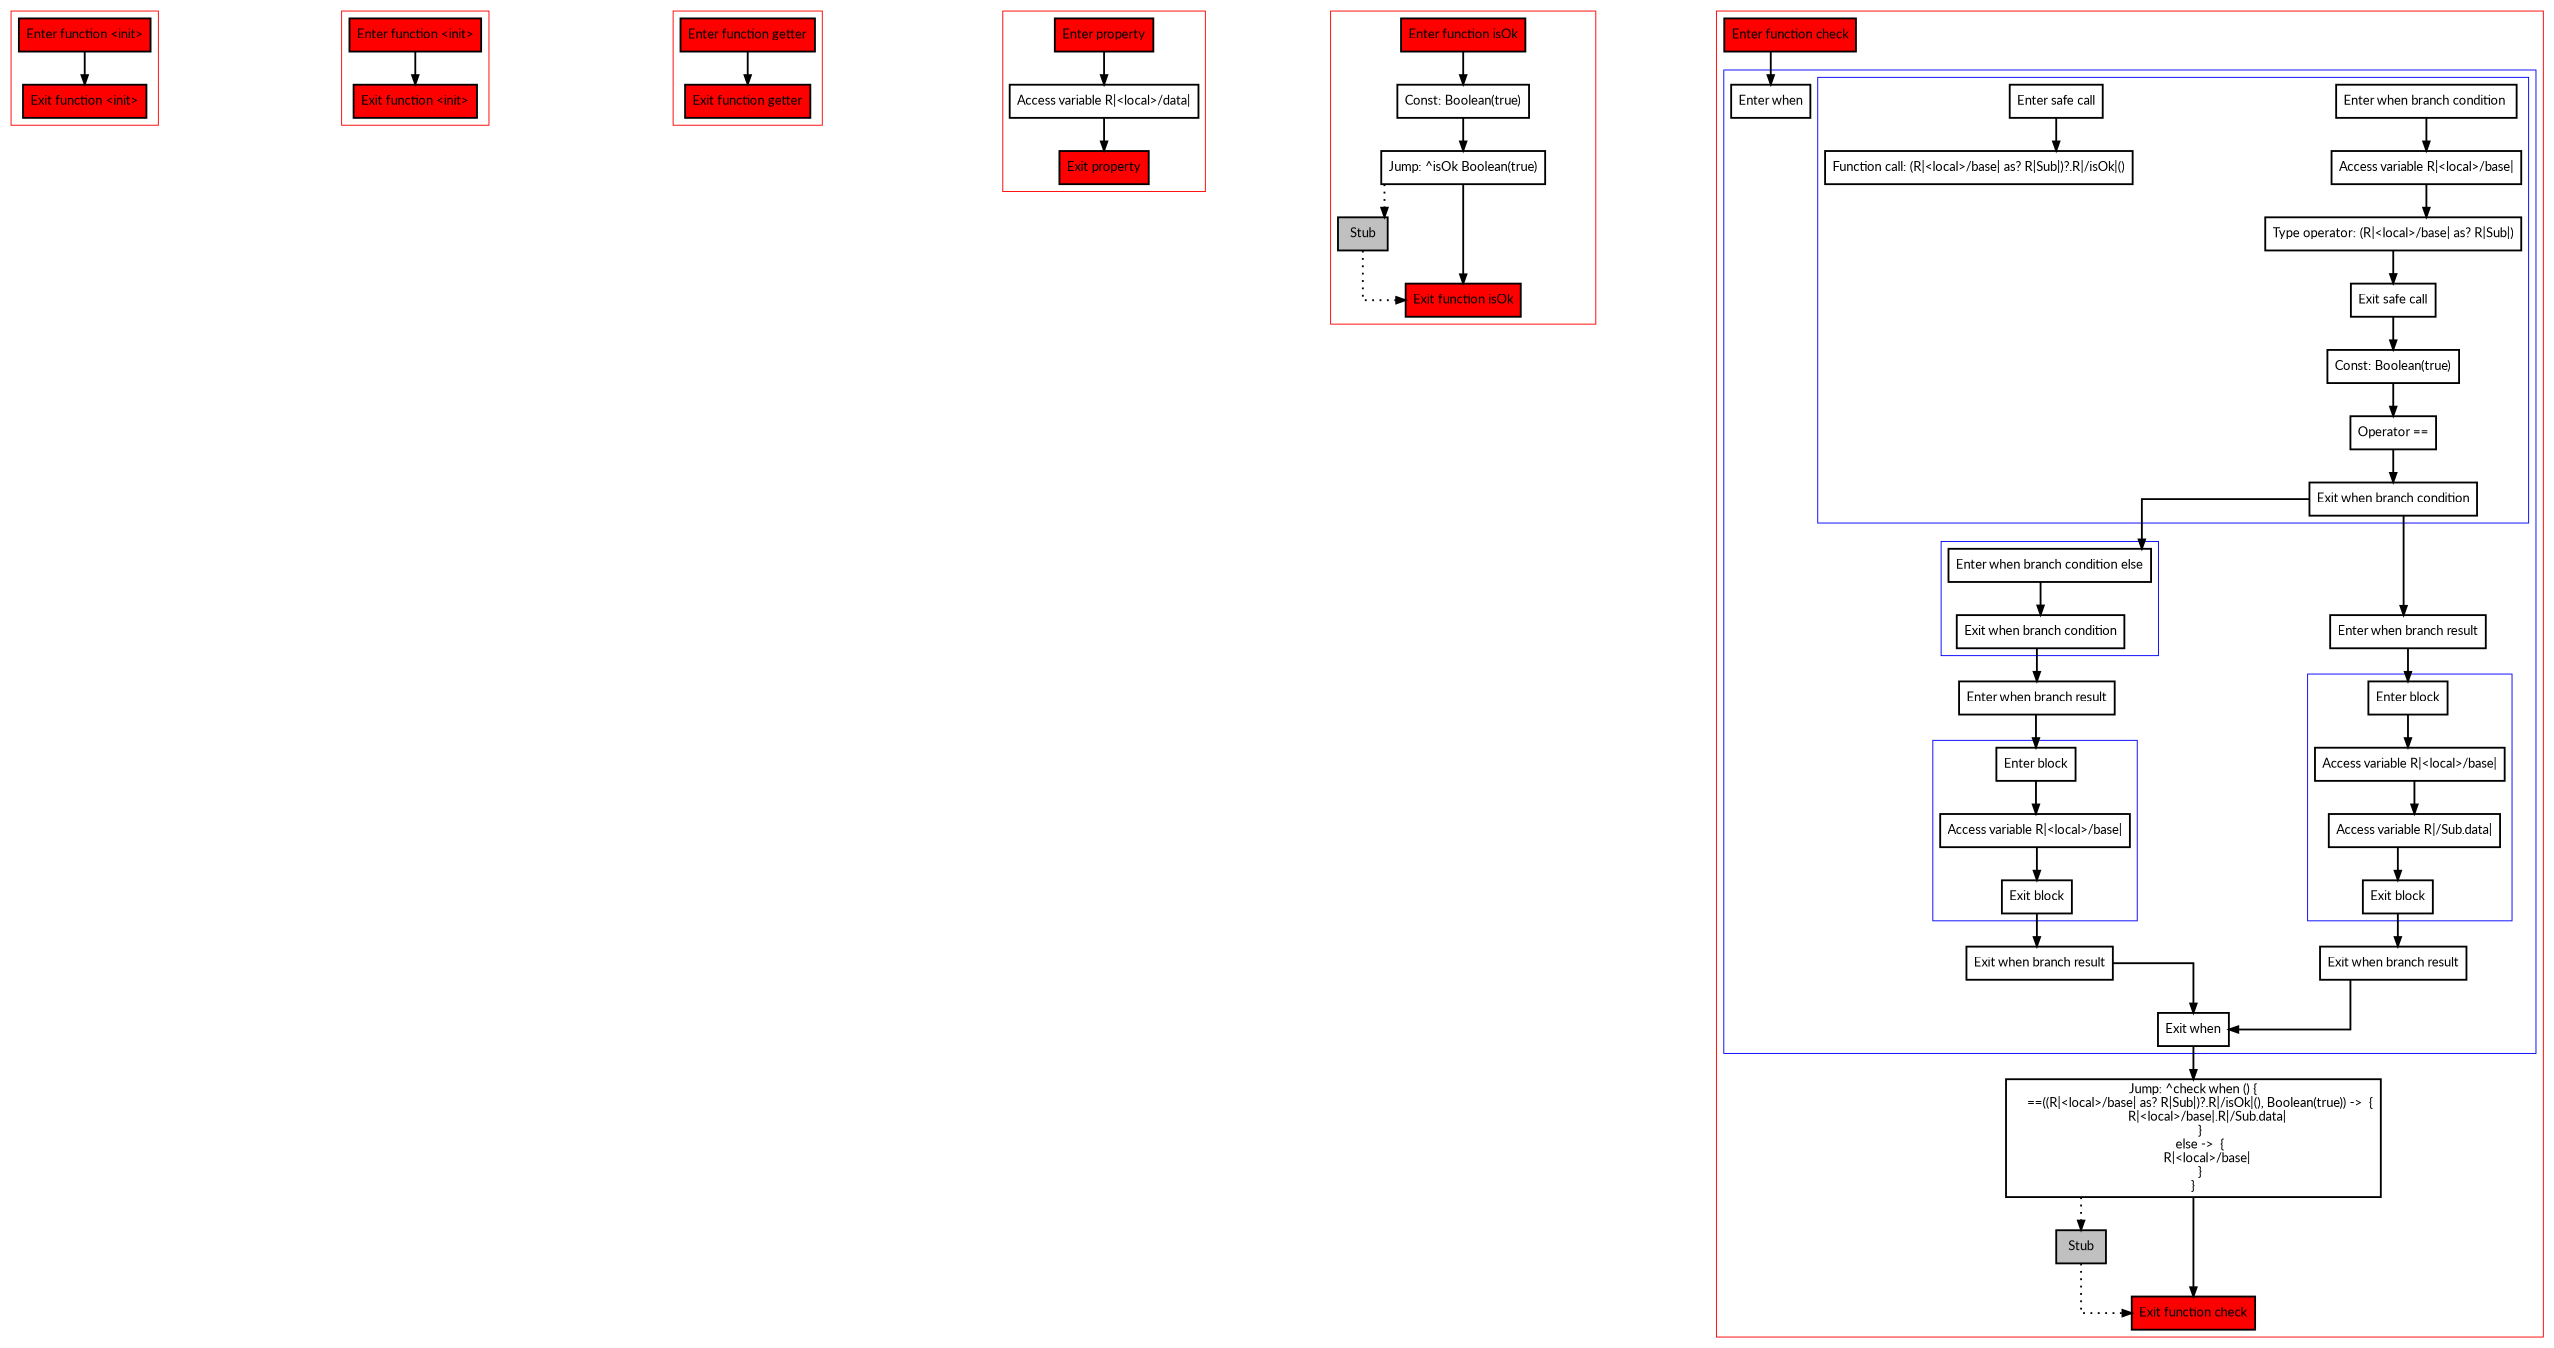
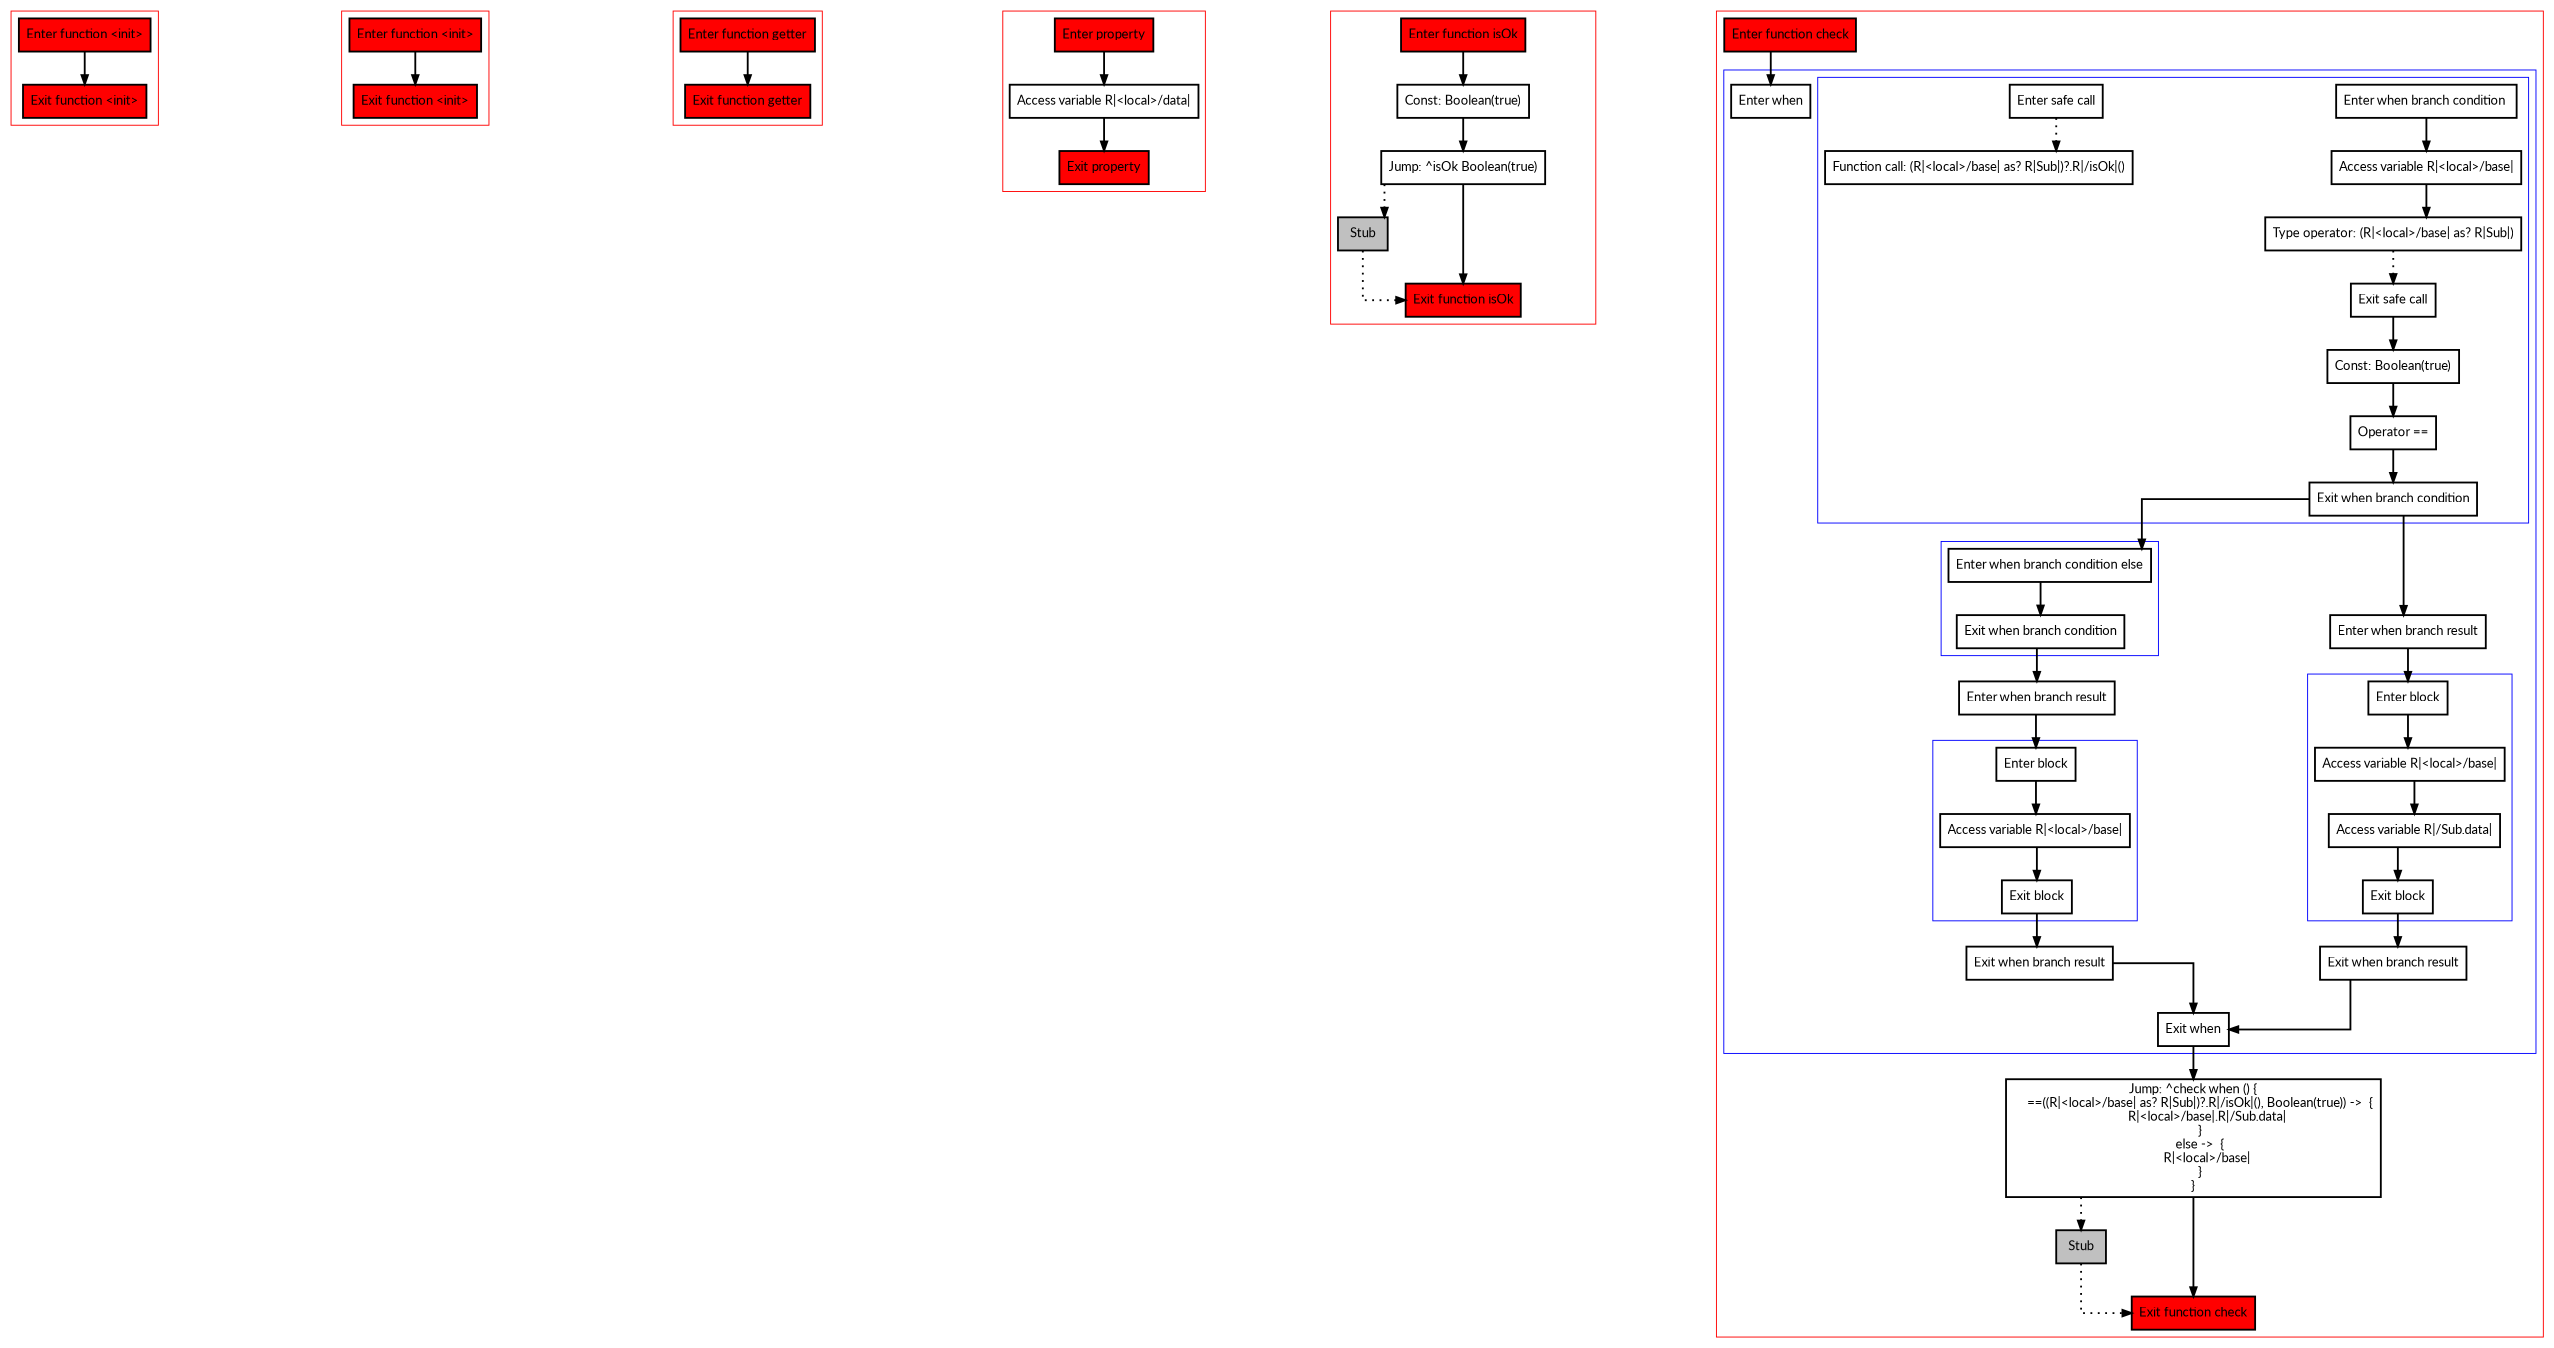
edge "Enter safe call" -> "Function call: (R|<local>/base| as? R|Sub|)?.R|/isOk|()": style solid -> dotted
edge "Type operator: (R|<local>/base| as? R|Sub|)" -> "Exit safe call": style solid -> dotted
